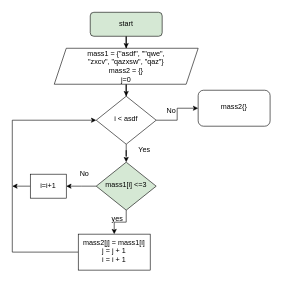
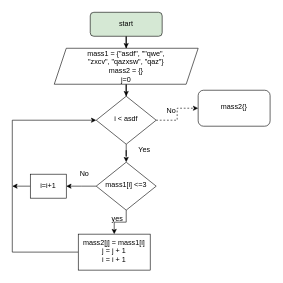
edge "i < asdf" -> "mass2{}": style solid -> dashed
node "mass1[i] <=3": fillcolor #d5e8d4 -> #ffffff
